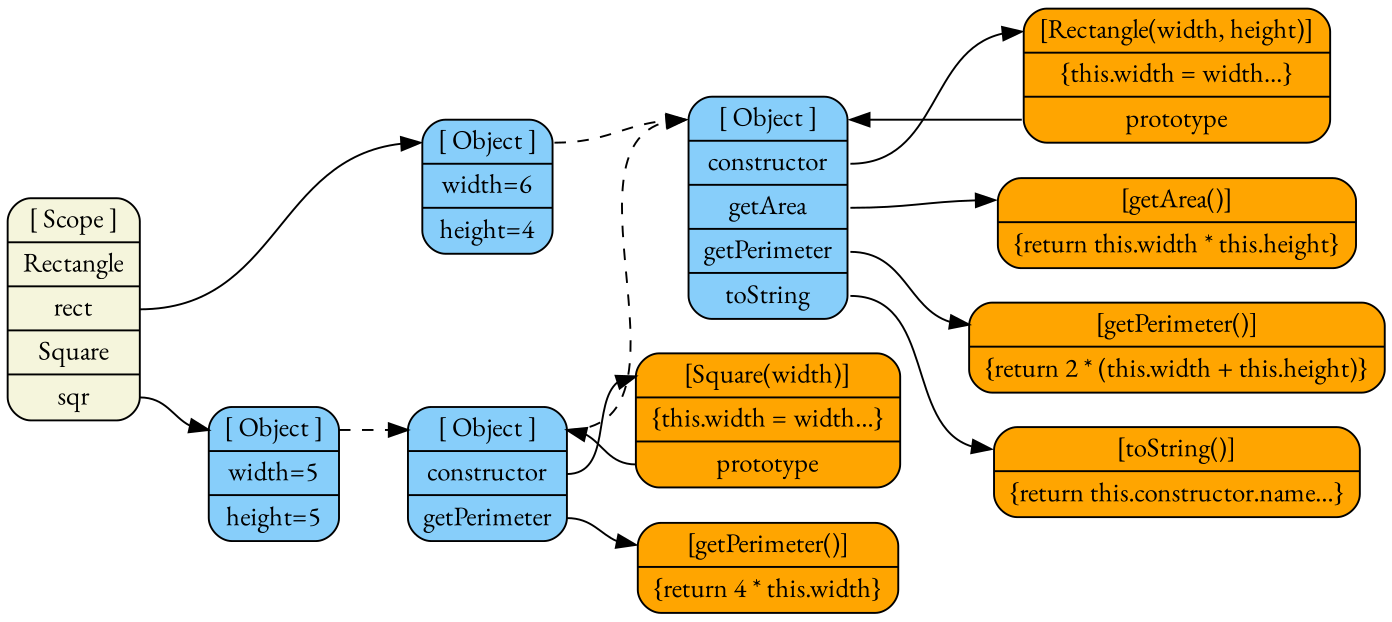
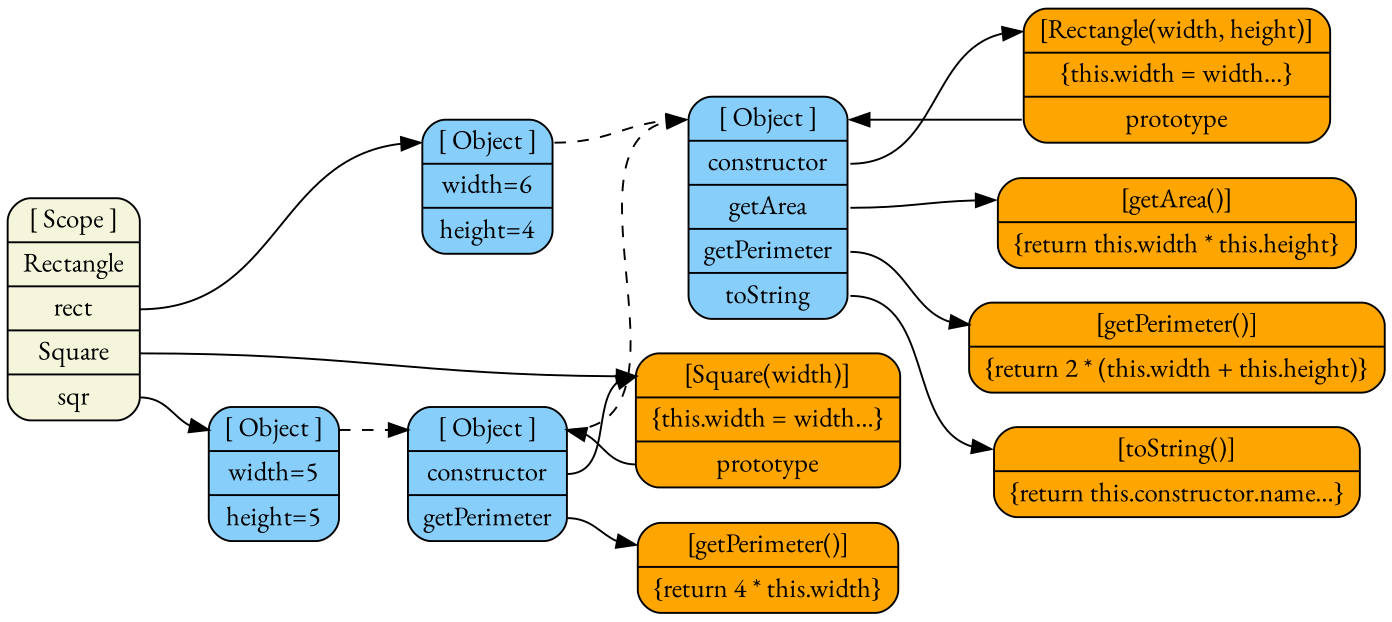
edge "[ Scope ]" -> "[Square(width)]": added
